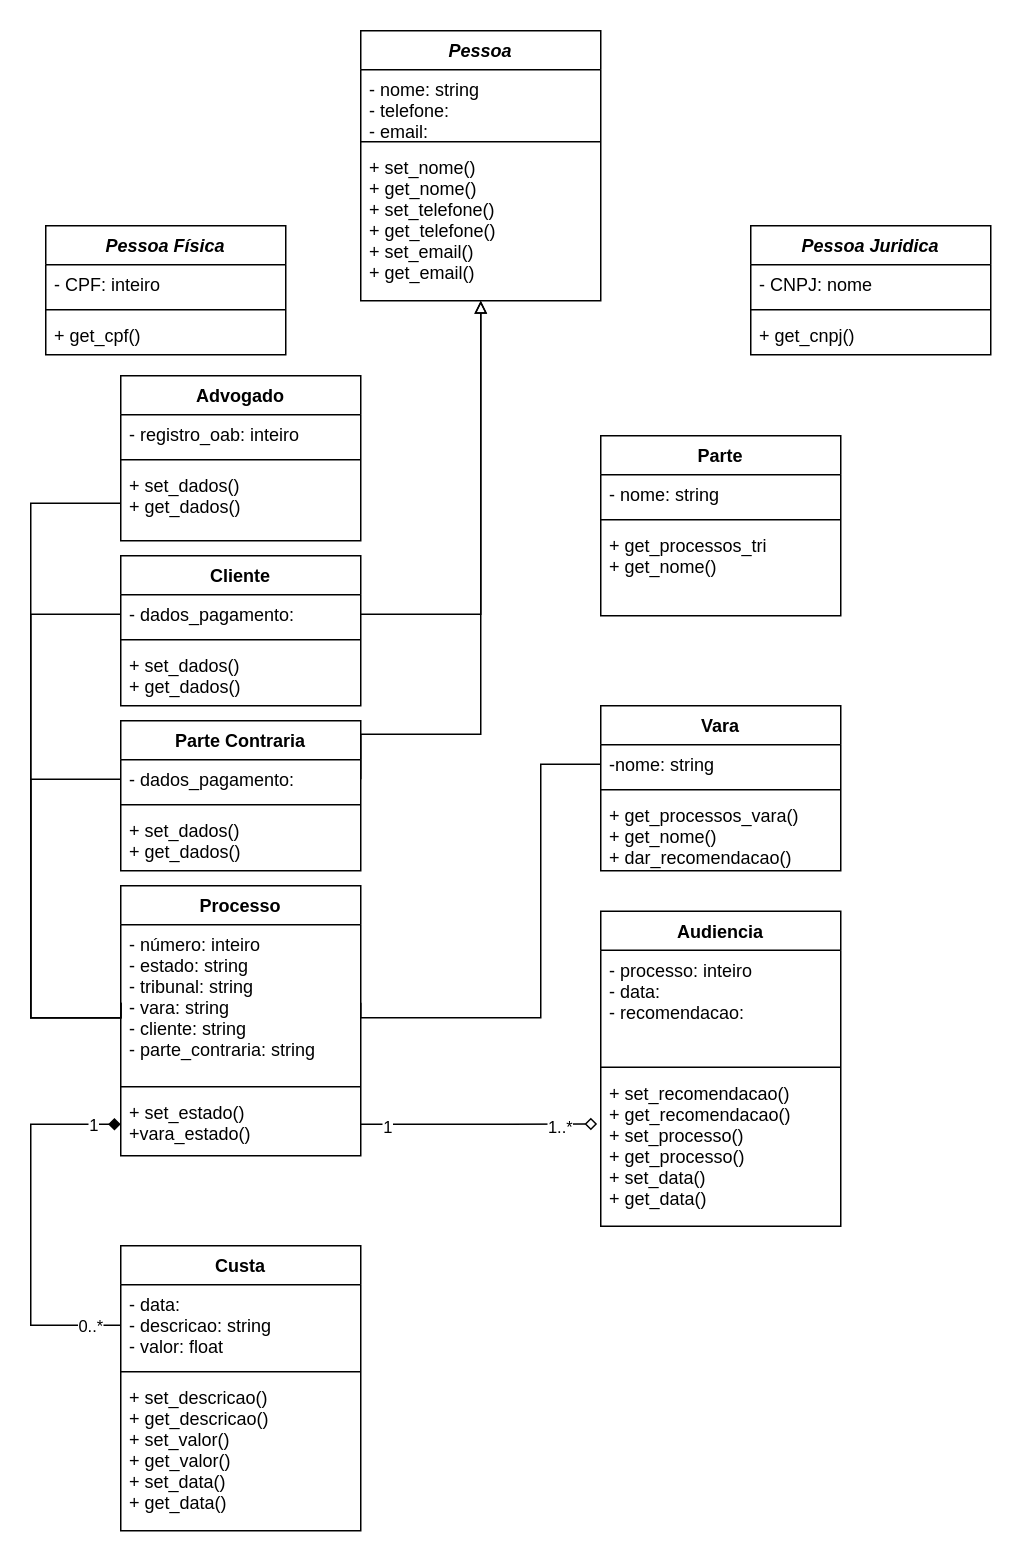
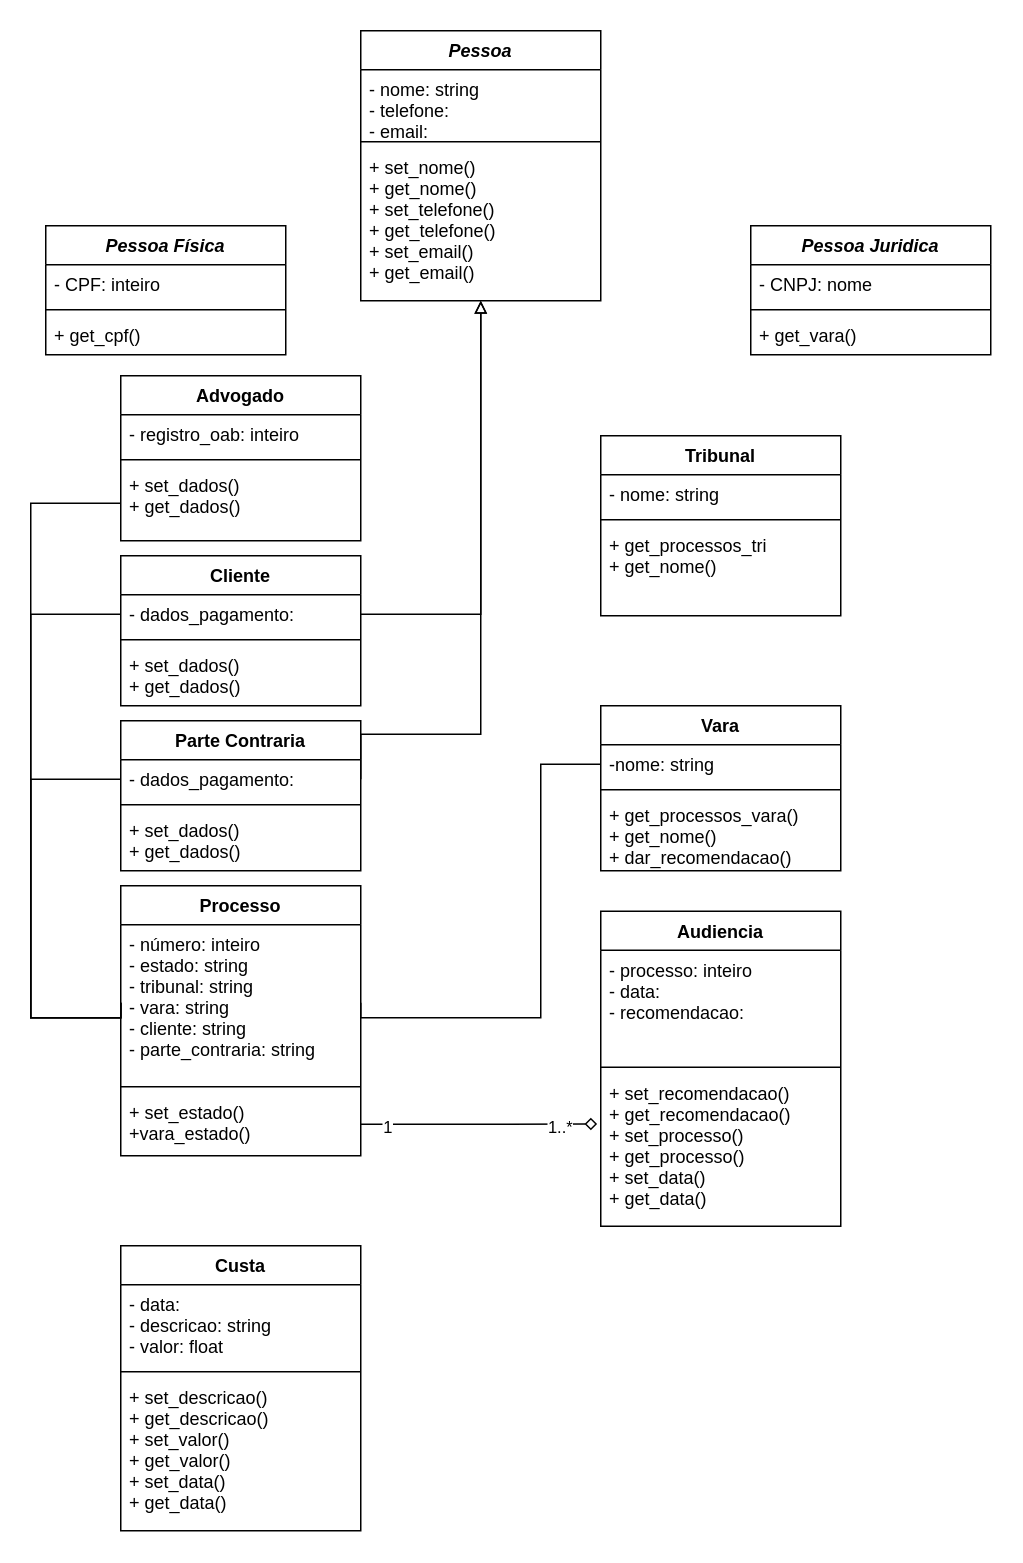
node "+ get_cnpj()": label "+ get_cnpj()" -> "+ get_vara()"
node "Parte": label "Parte" -> "Tribunal"
edge "- data: - descricao: string - valor: float" -> "+ set_estado() +vara_estado()": removed, labels "0..*", "1"
